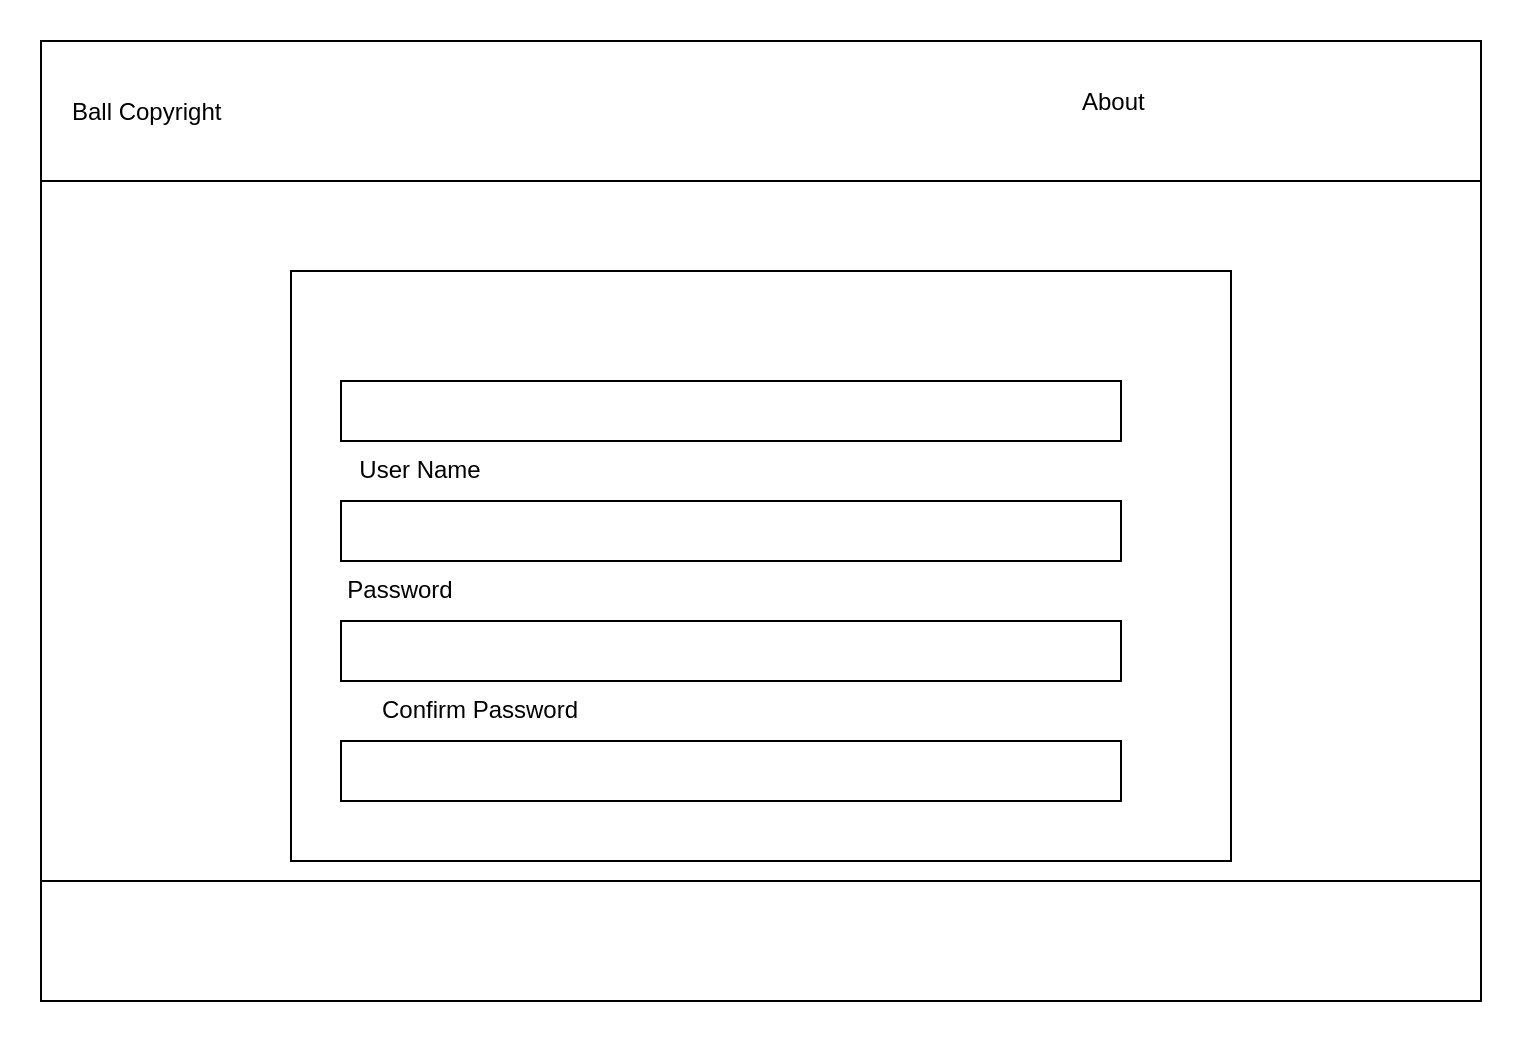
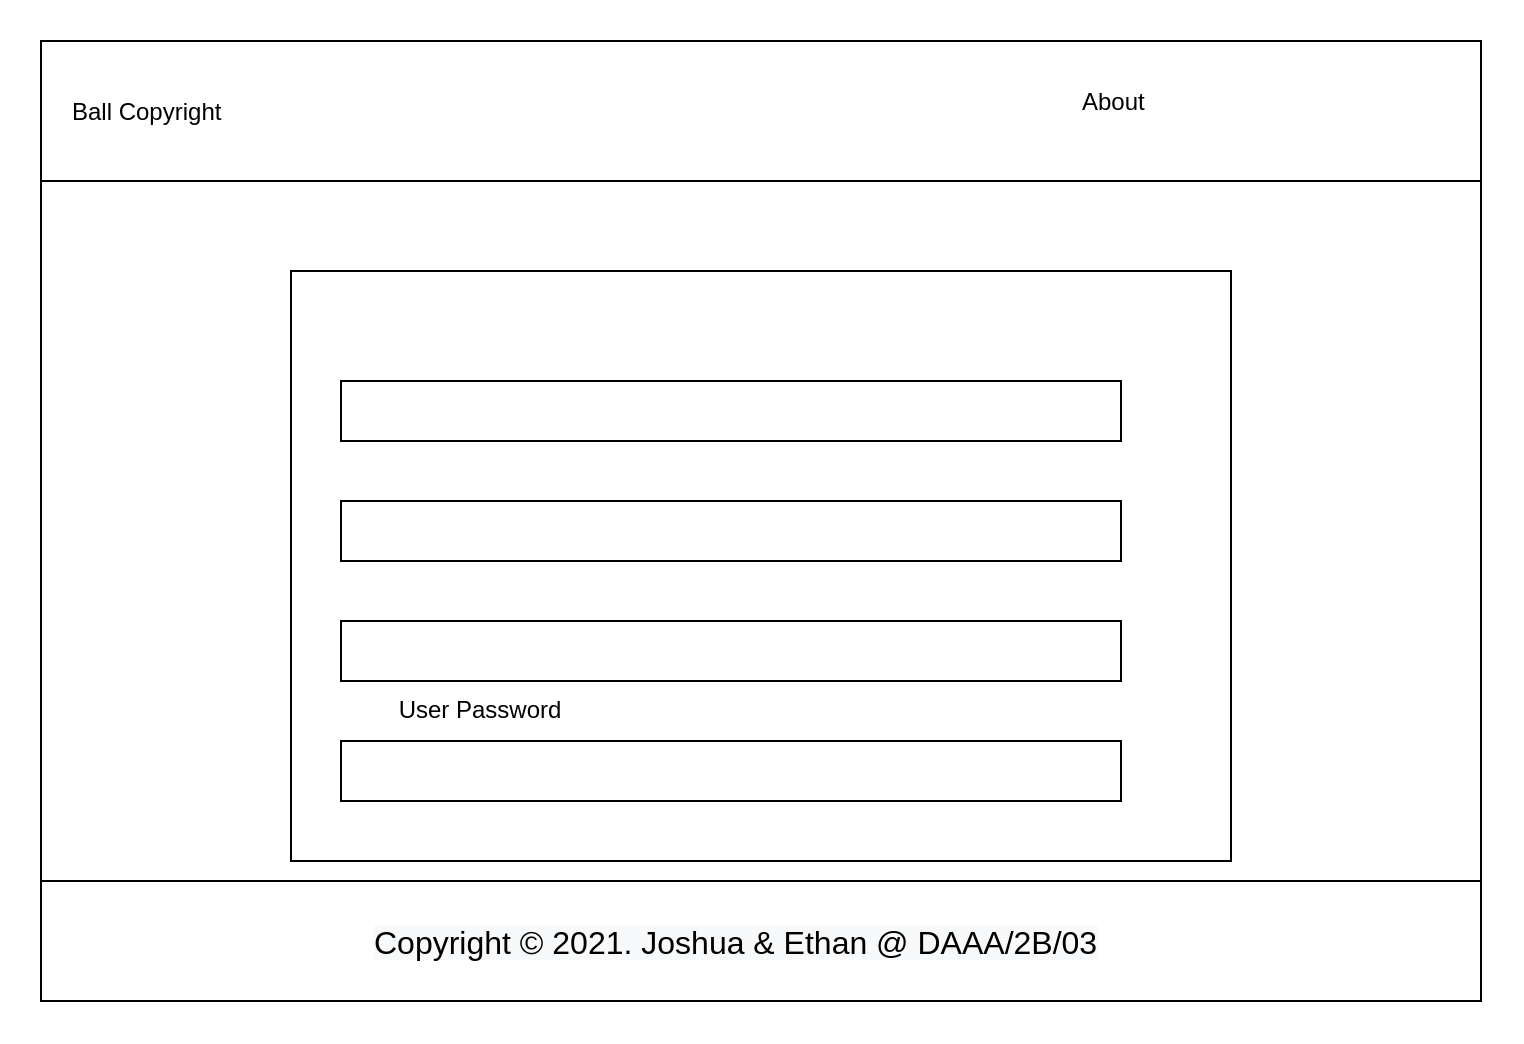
node "User Name": removed
node "Password": removed
node "Confirm Password": label "Confirm Password" -> "User Password"
node "Copyright © 2021. Joshua & Ethan @ DAAA/2B/03": added
